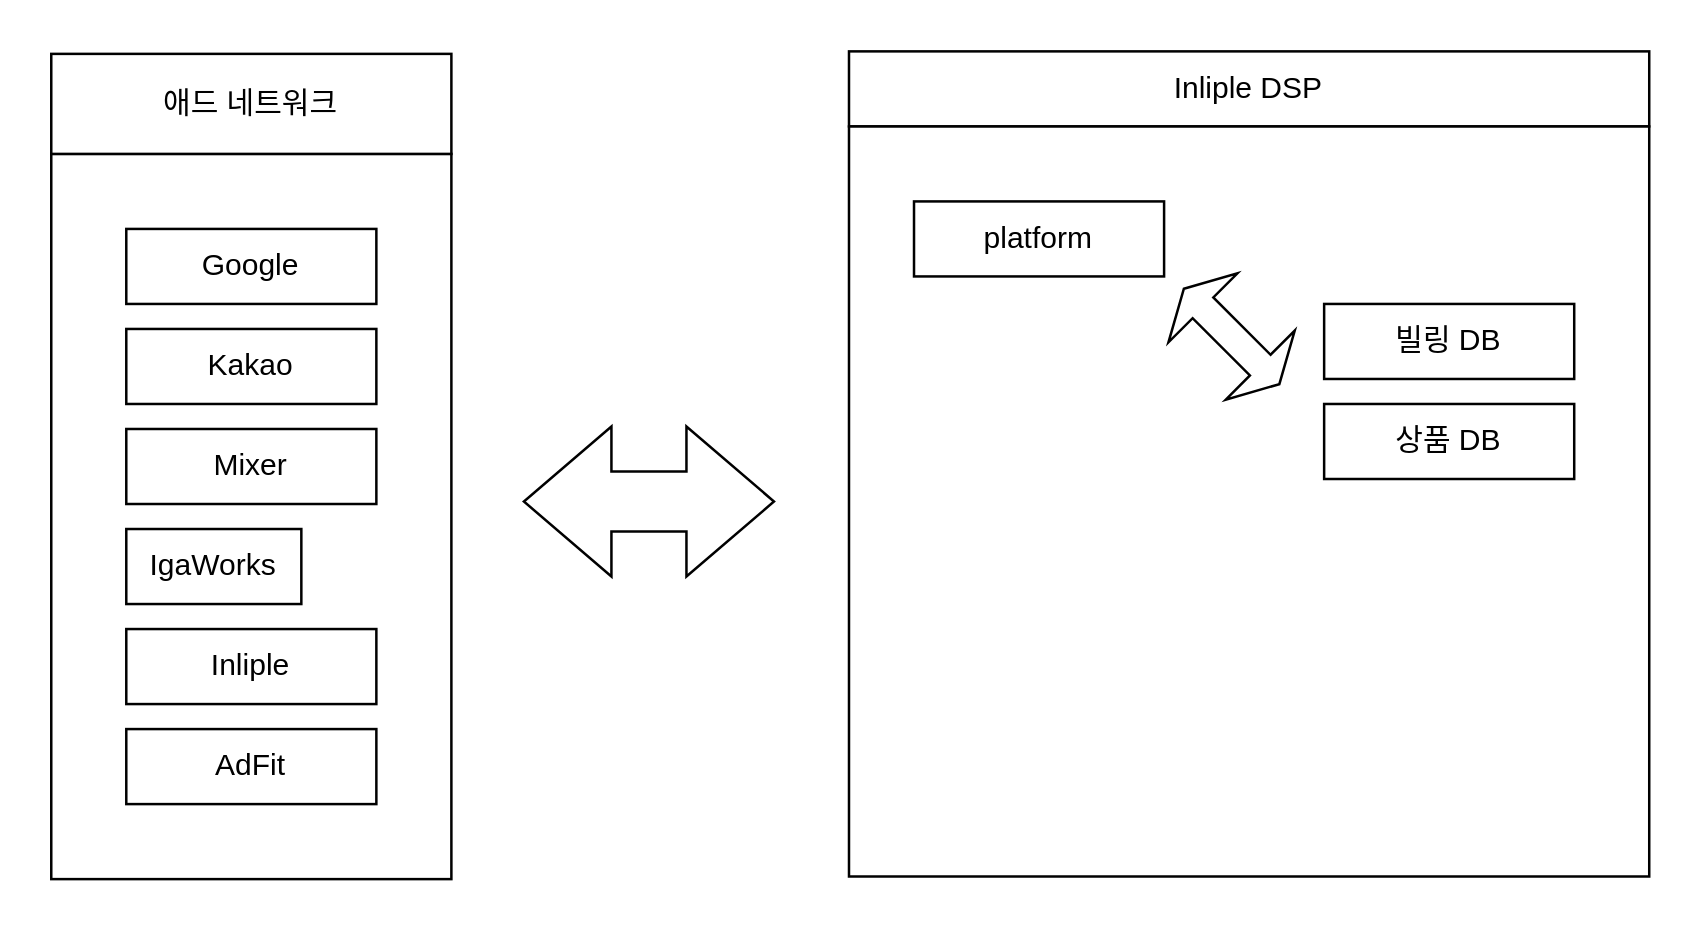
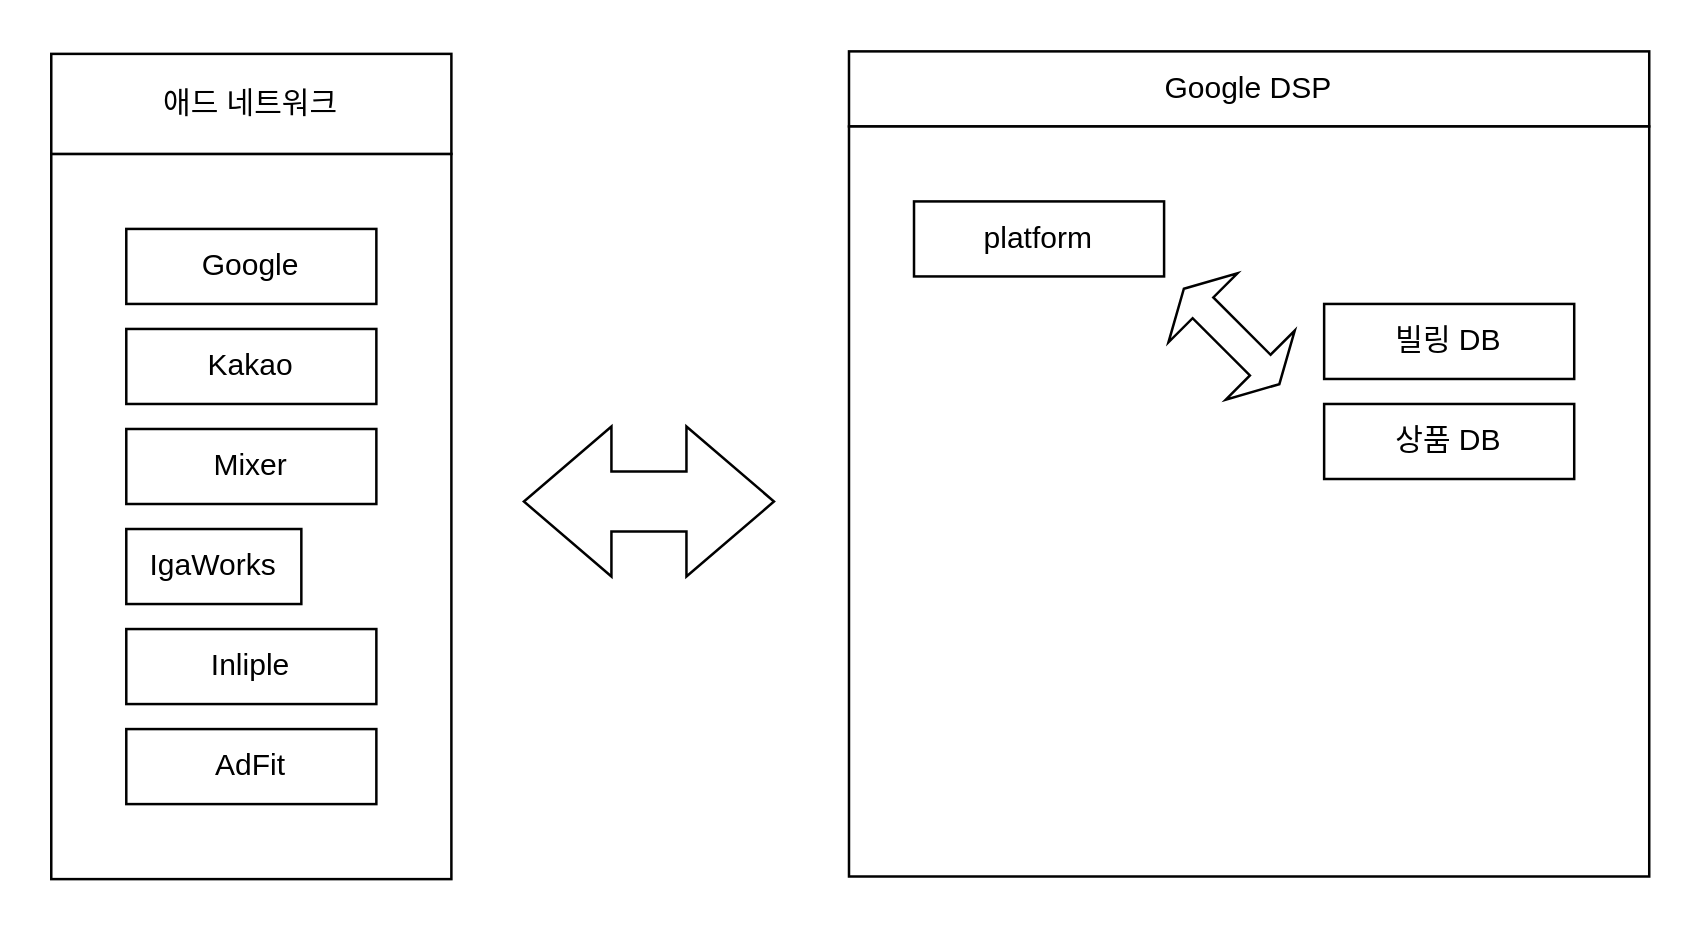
node "Inliple DSP": label "Inliple DSP" -> "Google DSP"
